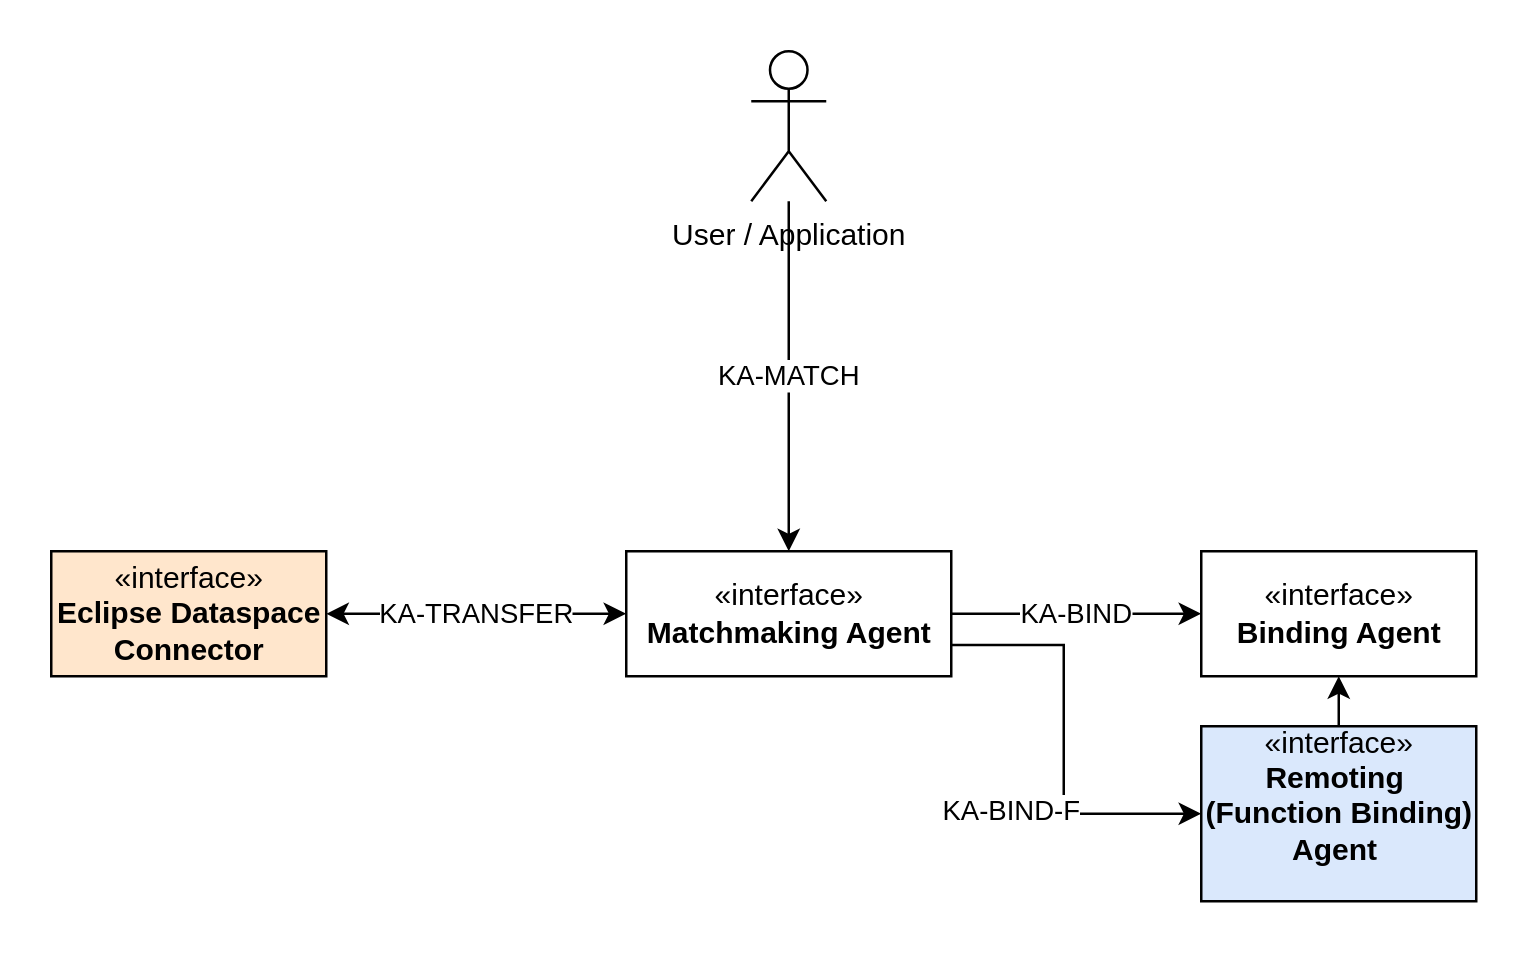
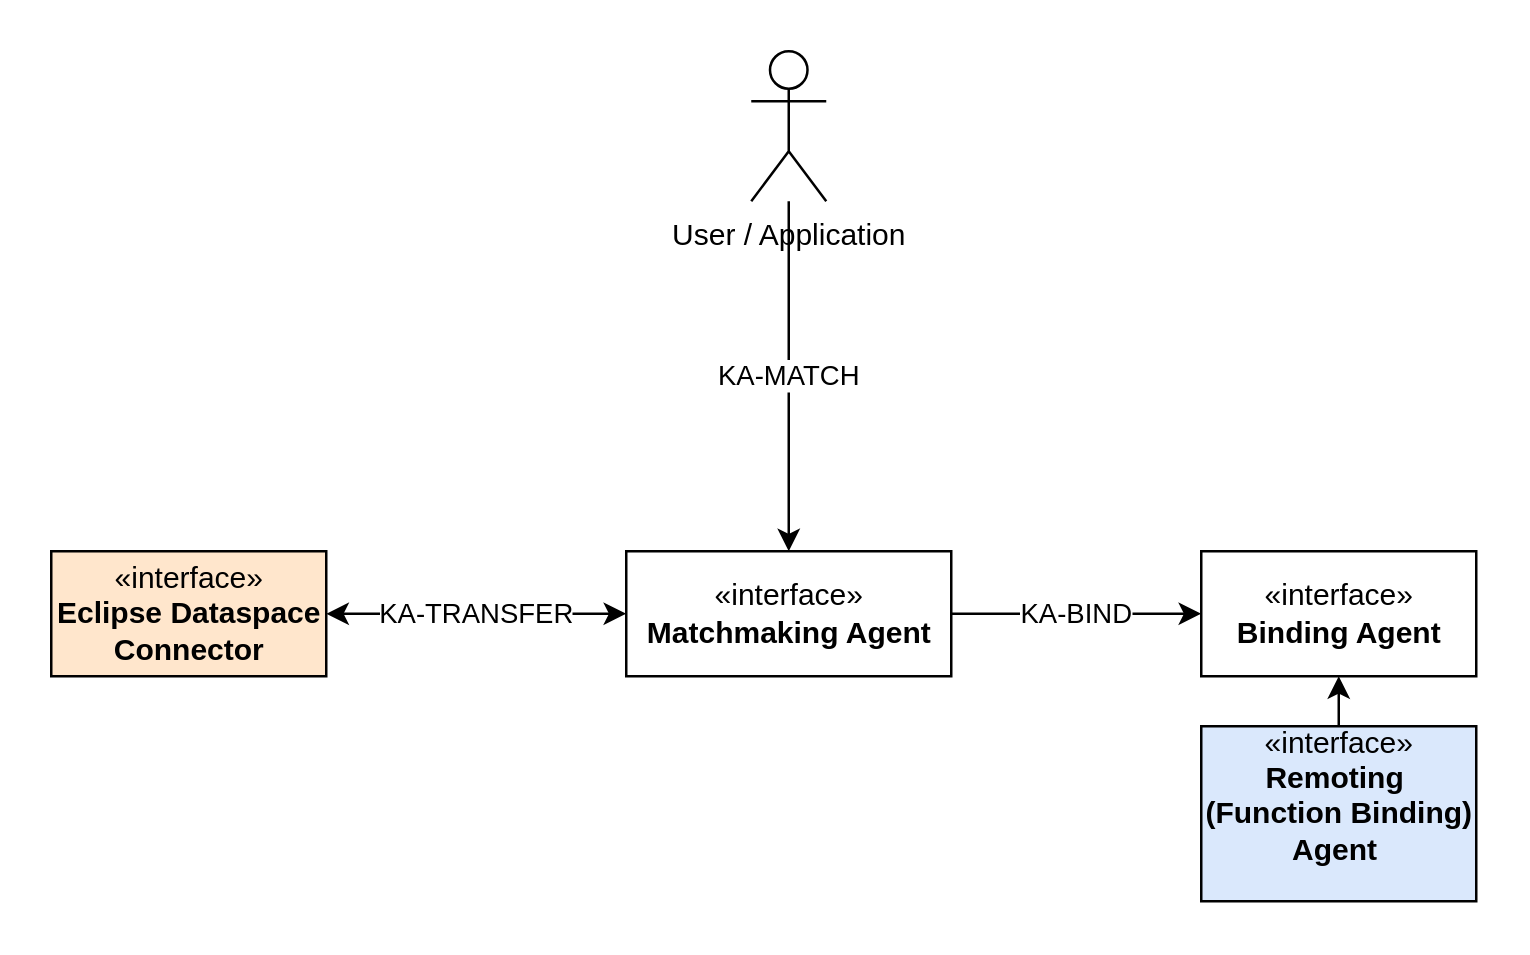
edge "«interface» Matchmaking Agent" -> "«interface» Remoting (Function Binding) Agent": removed, label "KA-BIND-F"
